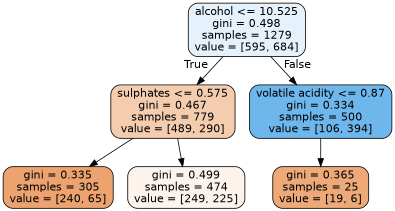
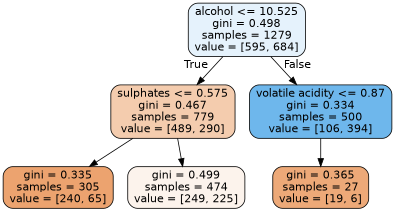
node "gini = 0.365 samples = 25 value = [19, 6]": label "gini = 0.365 samples = 25 value = [19, 6]" -> "gini = 0.365 samples = 27 value = [19, 6]"
